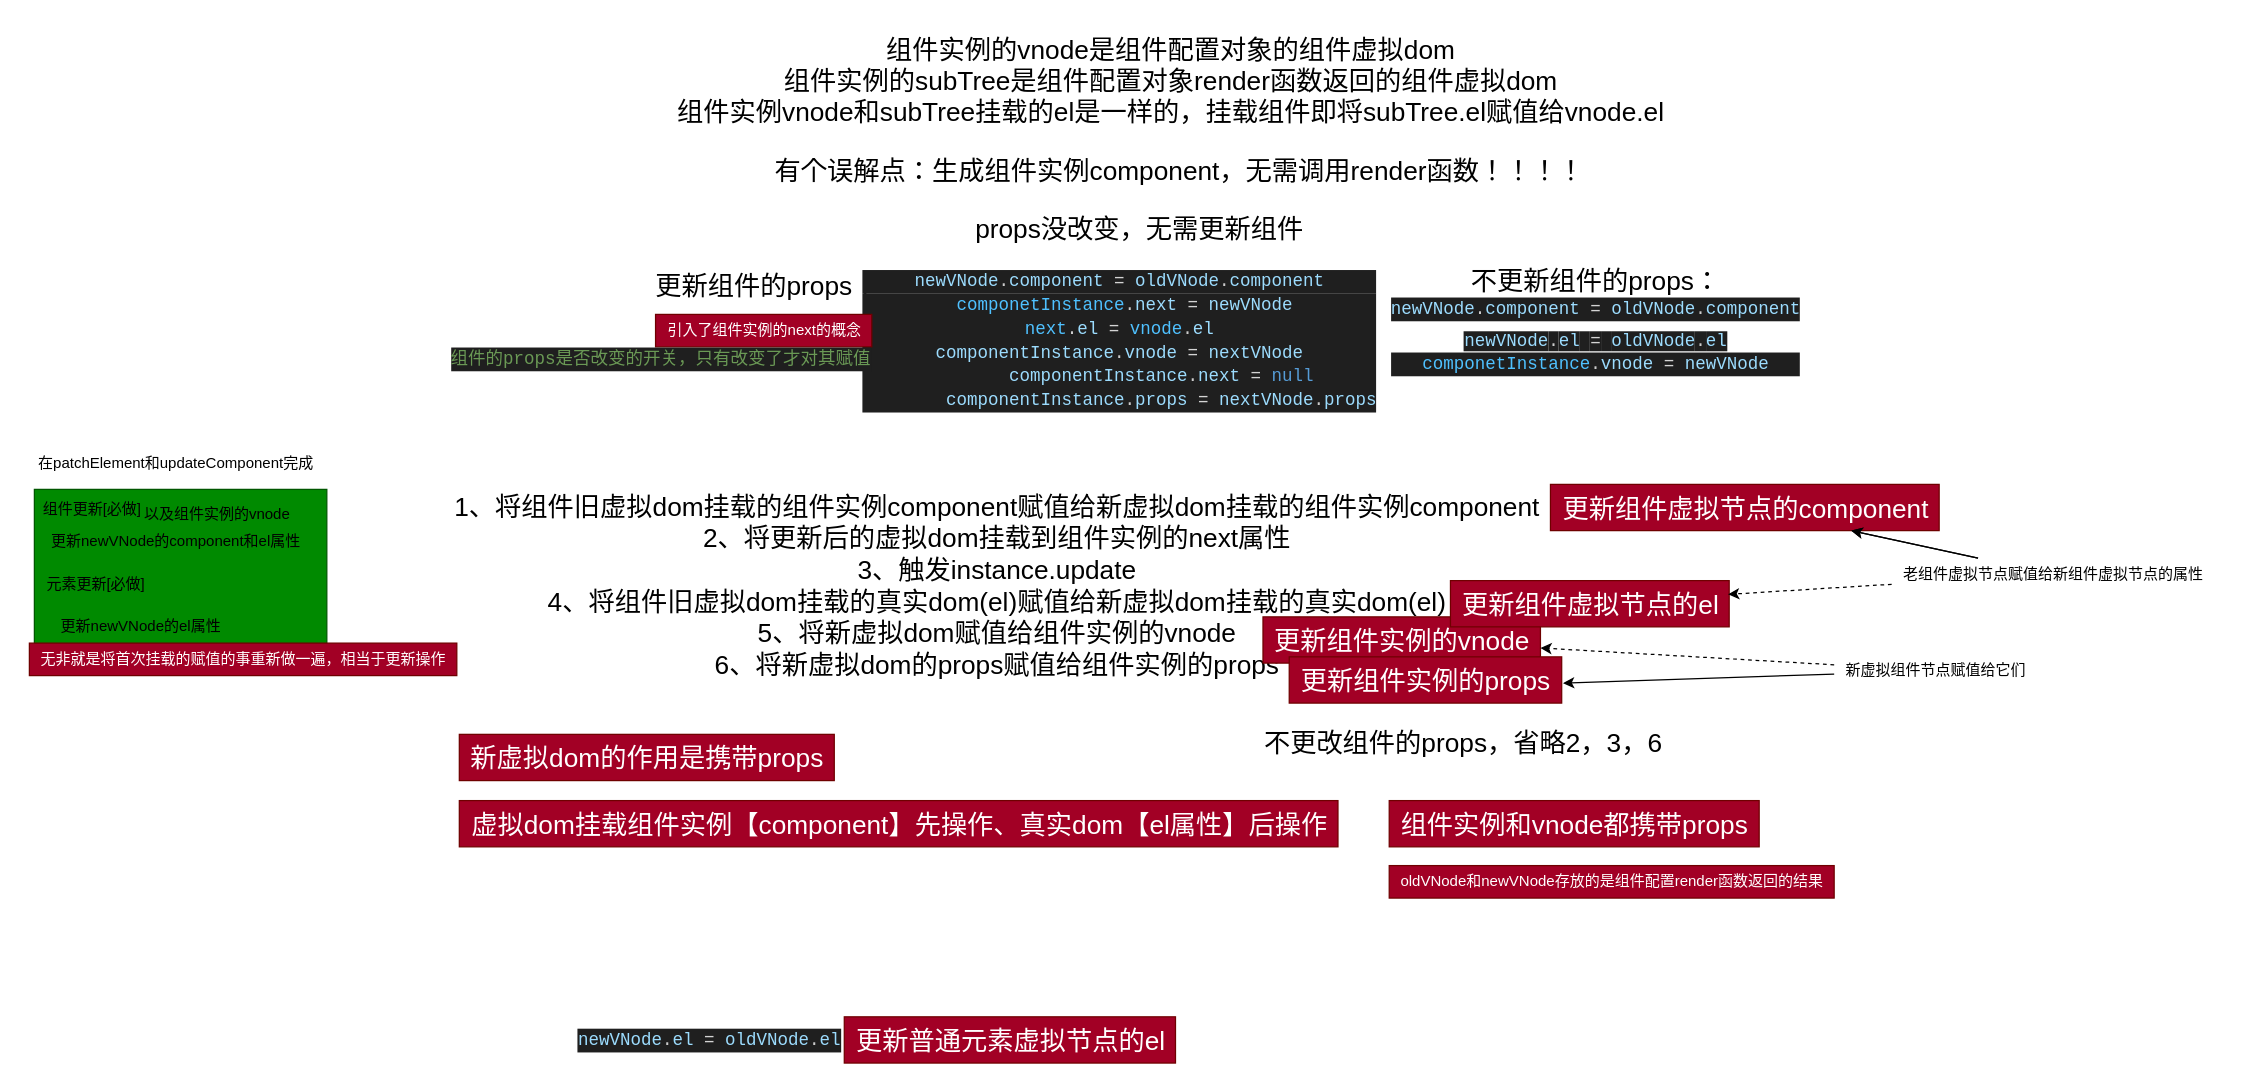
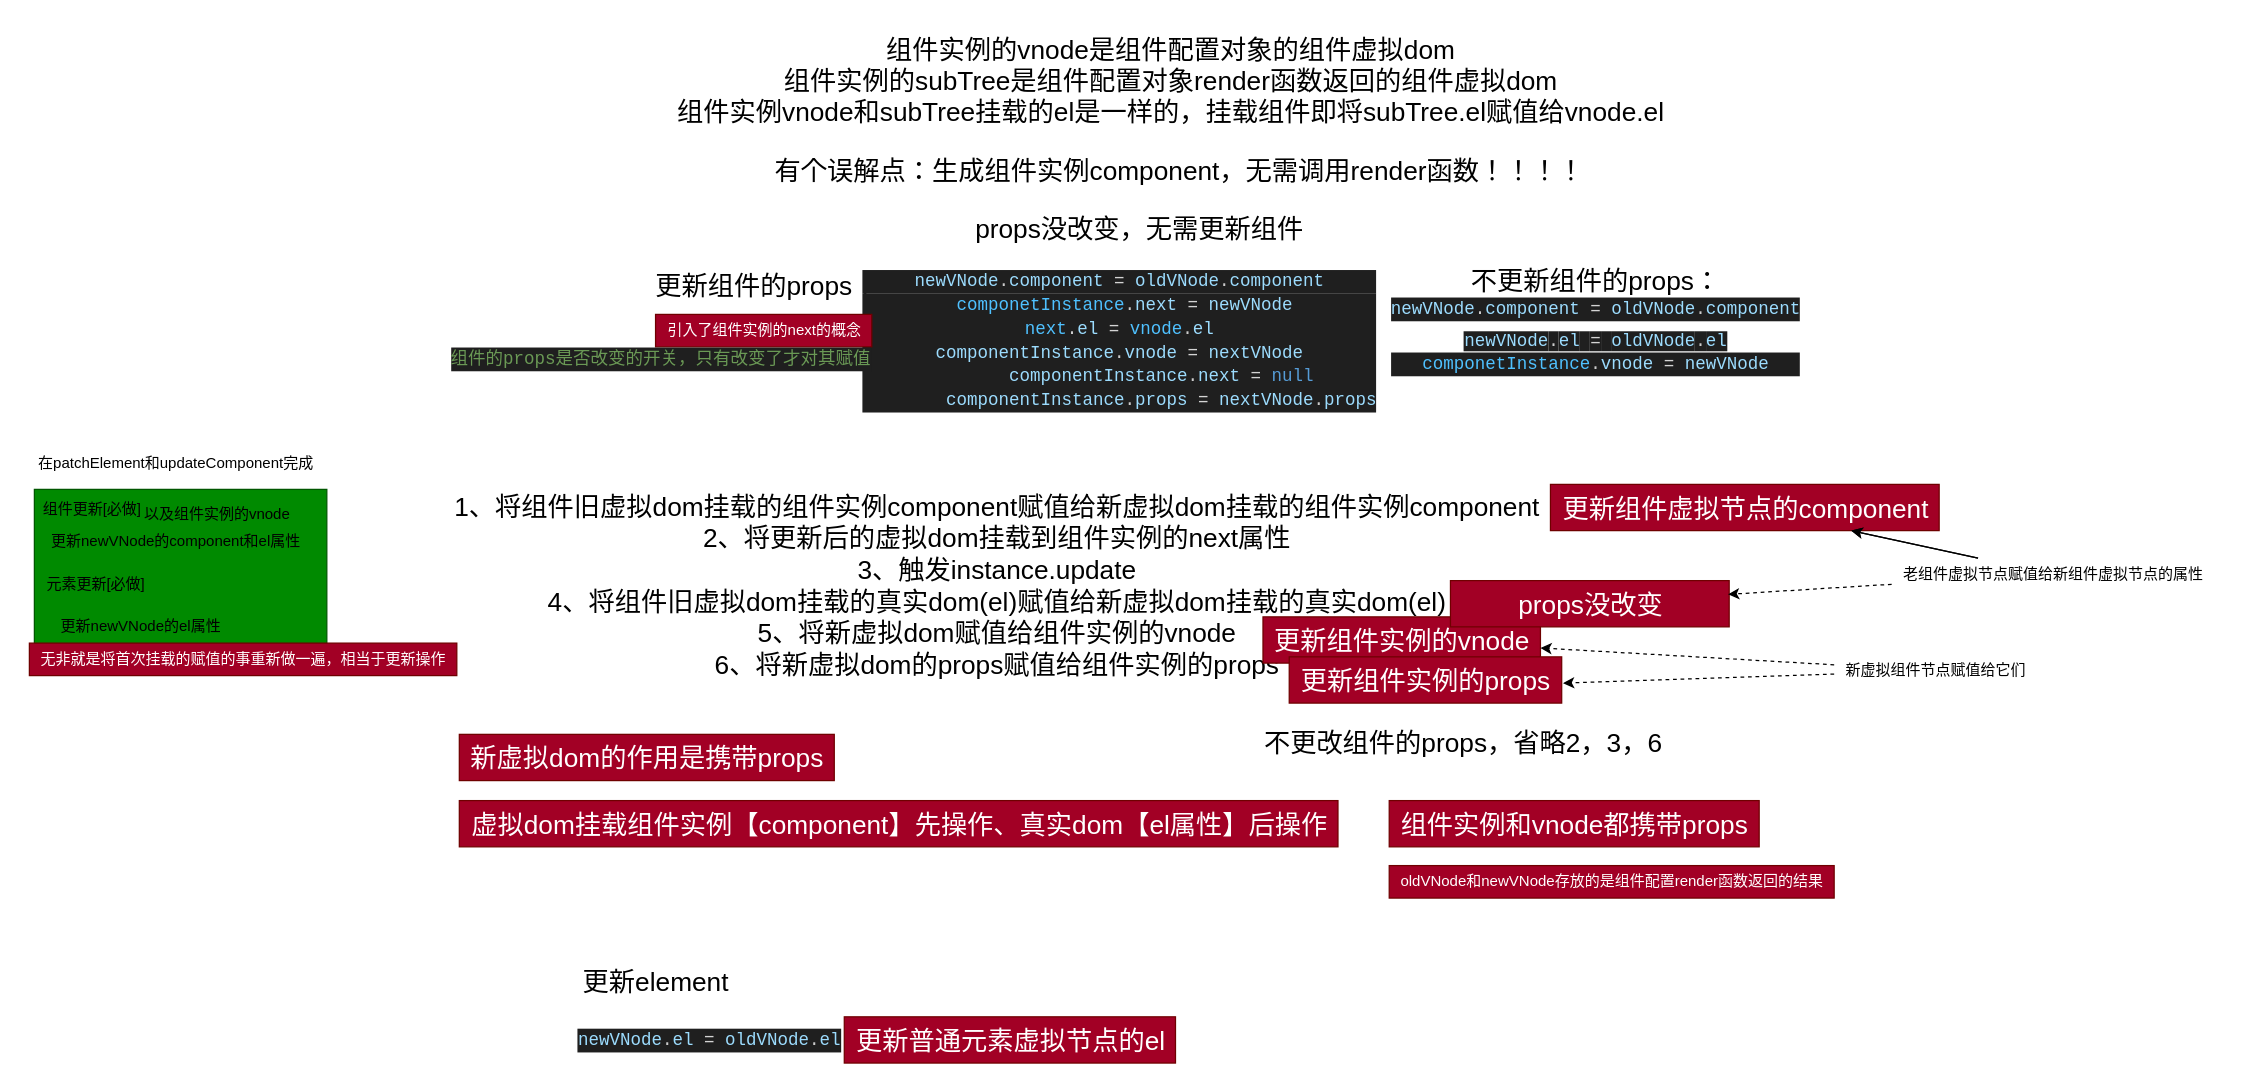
node "更新组件虚拟节点的el": label "更新组件虚拟节点的el" -> "props没改变"
edge "新虚拟组件节点赋值给它们" -> "更新组件实例的props": style solid -> dashed
node "更新element": added
